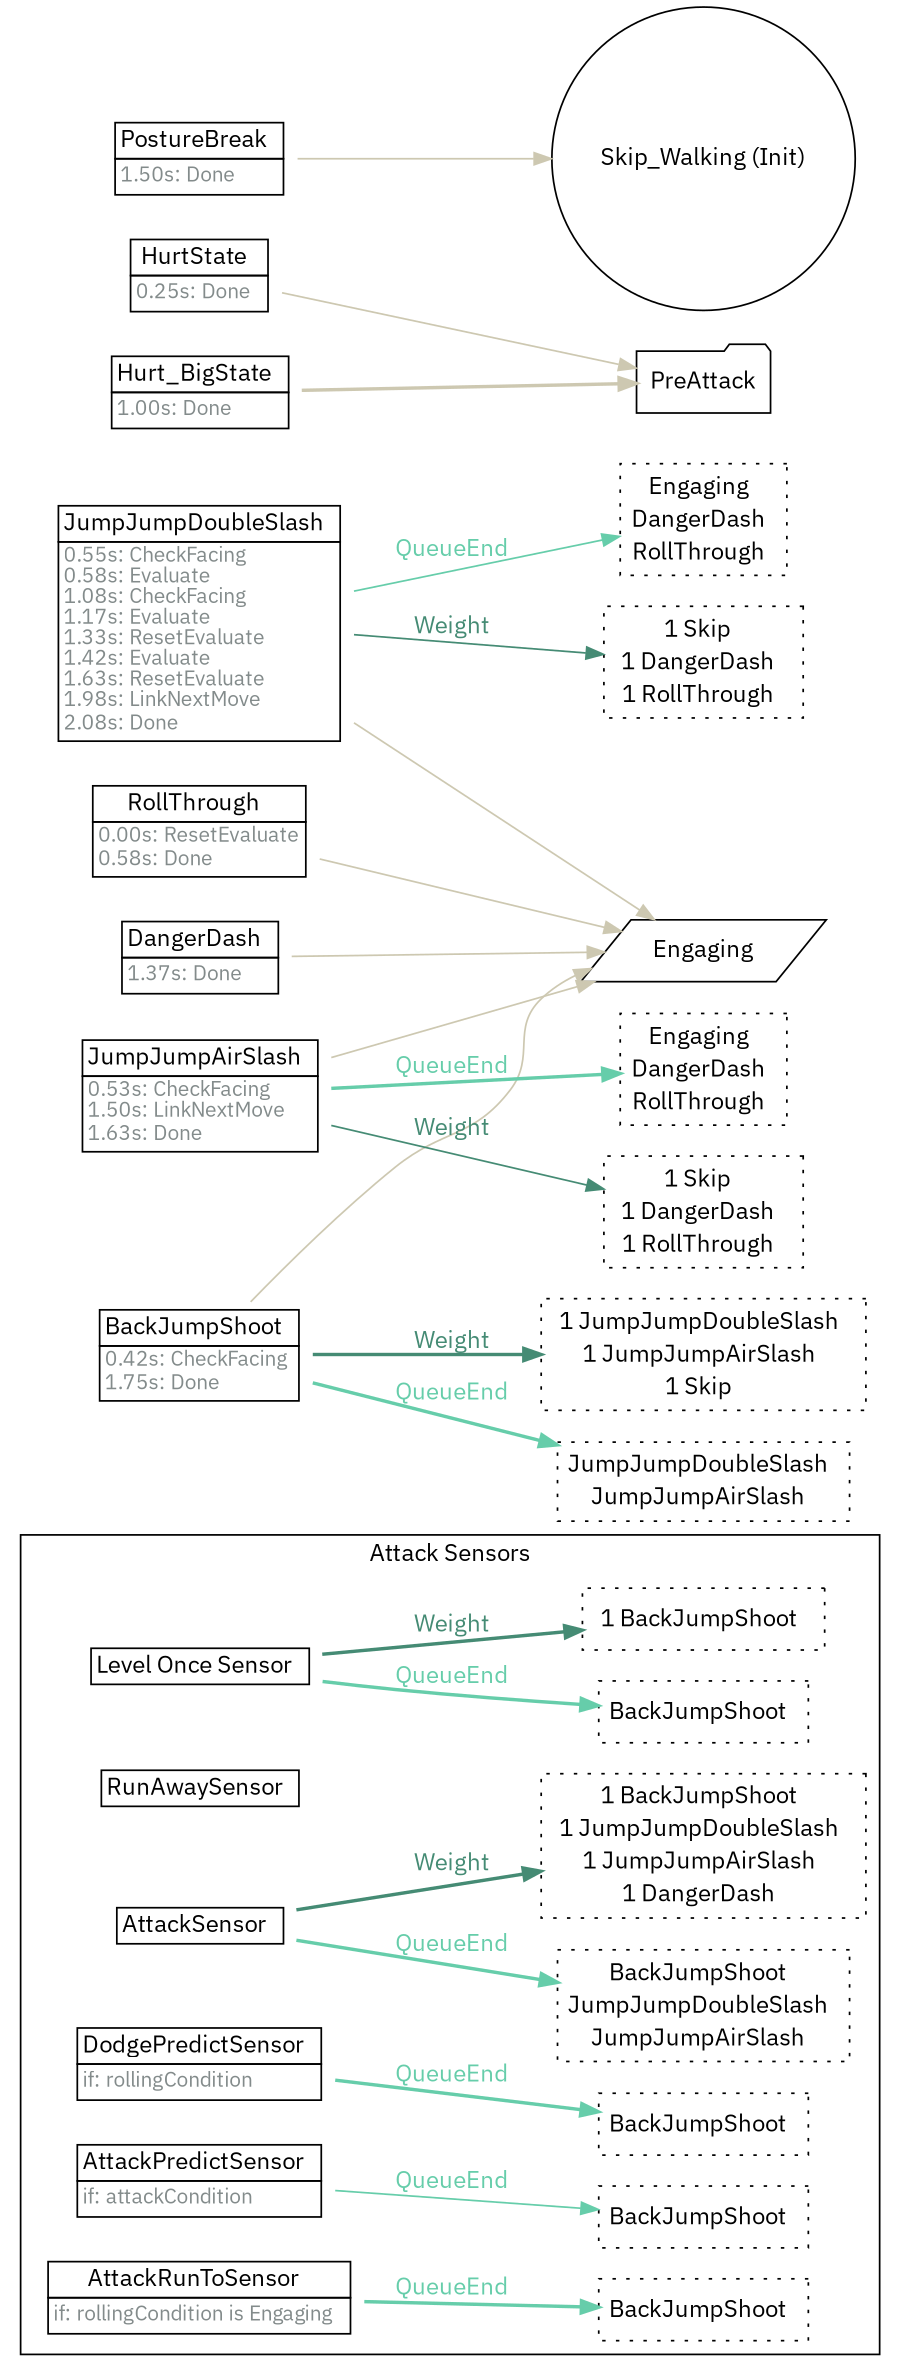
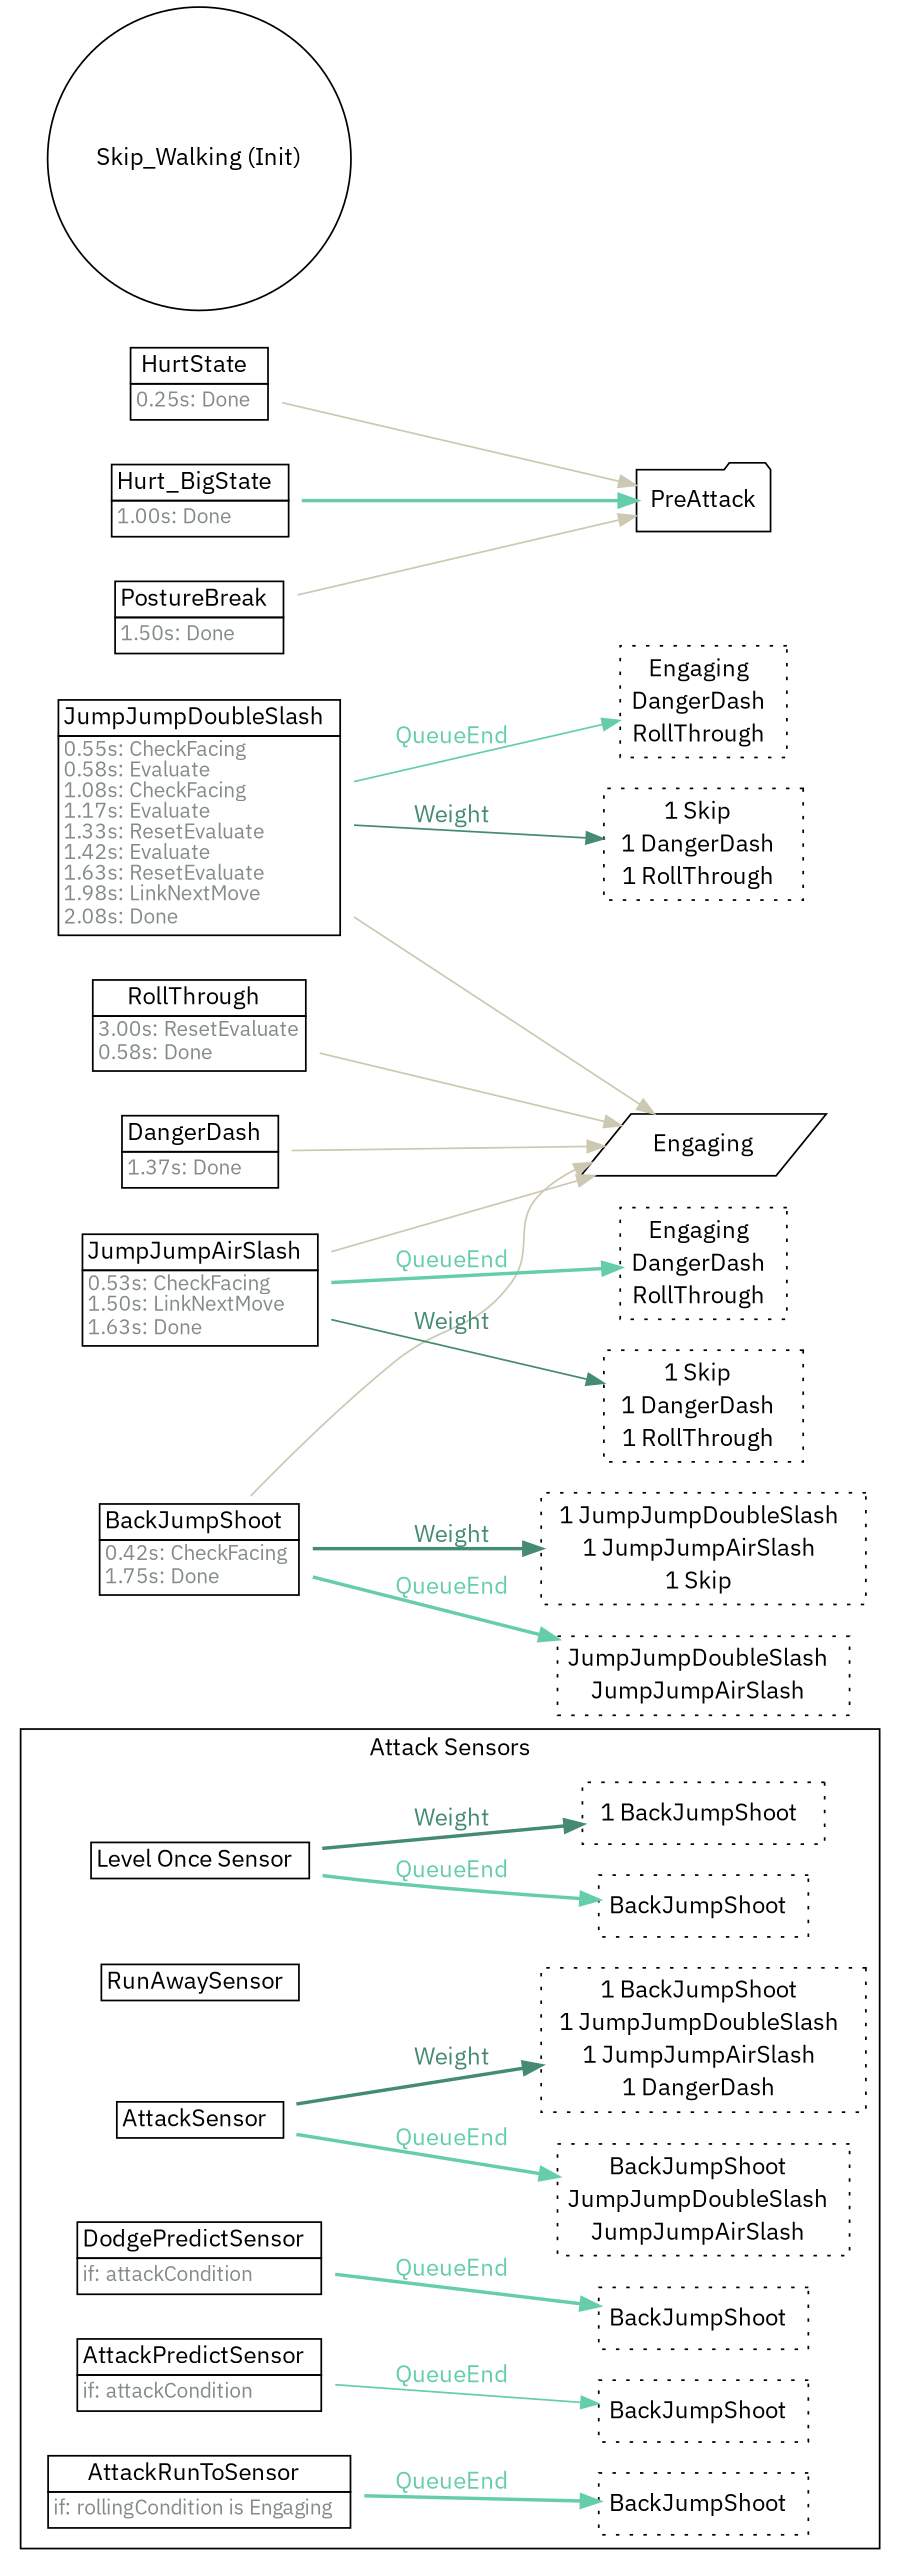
edge "PostureBreak" -> "Skip_Walking (Init)": now "PostureBreak" -> "PreAttack"
edge "Hurt_BigState" -> "PreAttack": color cornsilk3 -> aquamarine3
node "RollThrough": text "0.00s: ResetEvaluate" -> "3.00s: ResetEvaluate"
node "DodgePredictSensor": text "if: rollingCondition" -> "if: attackCondition"
